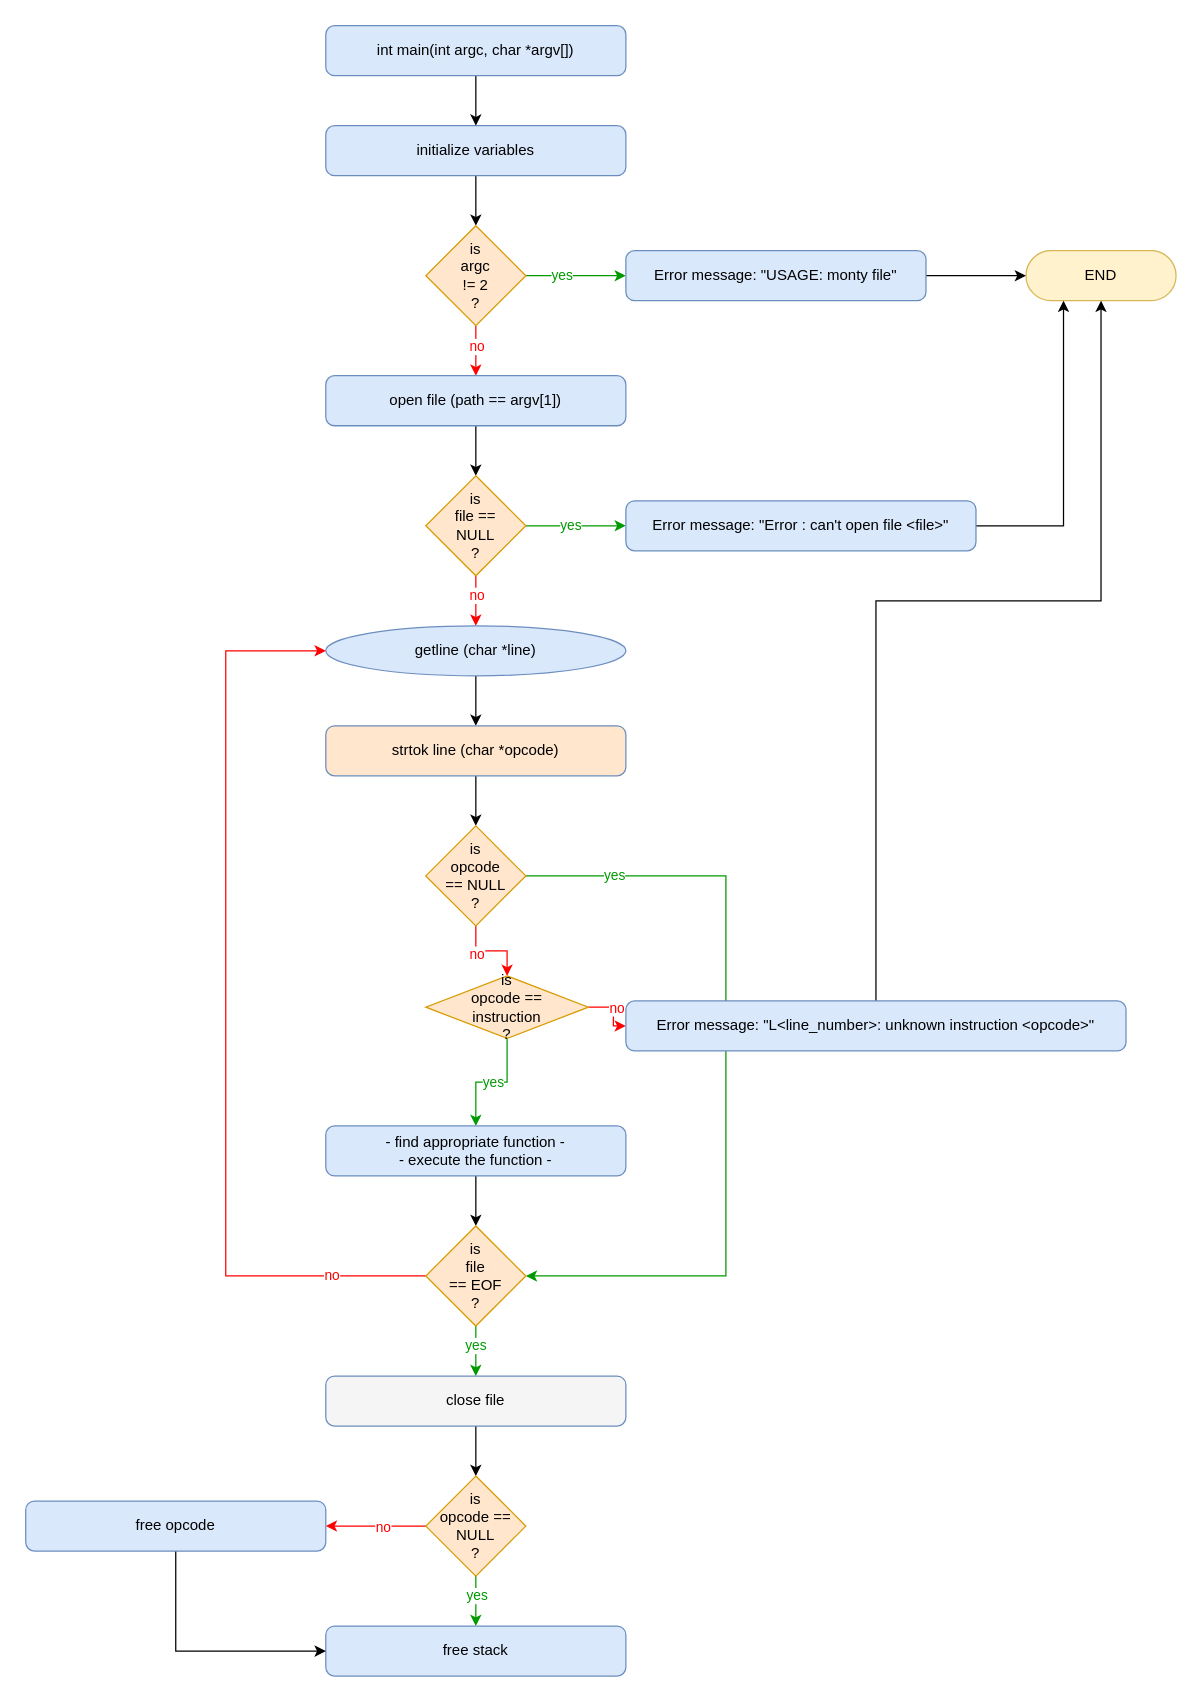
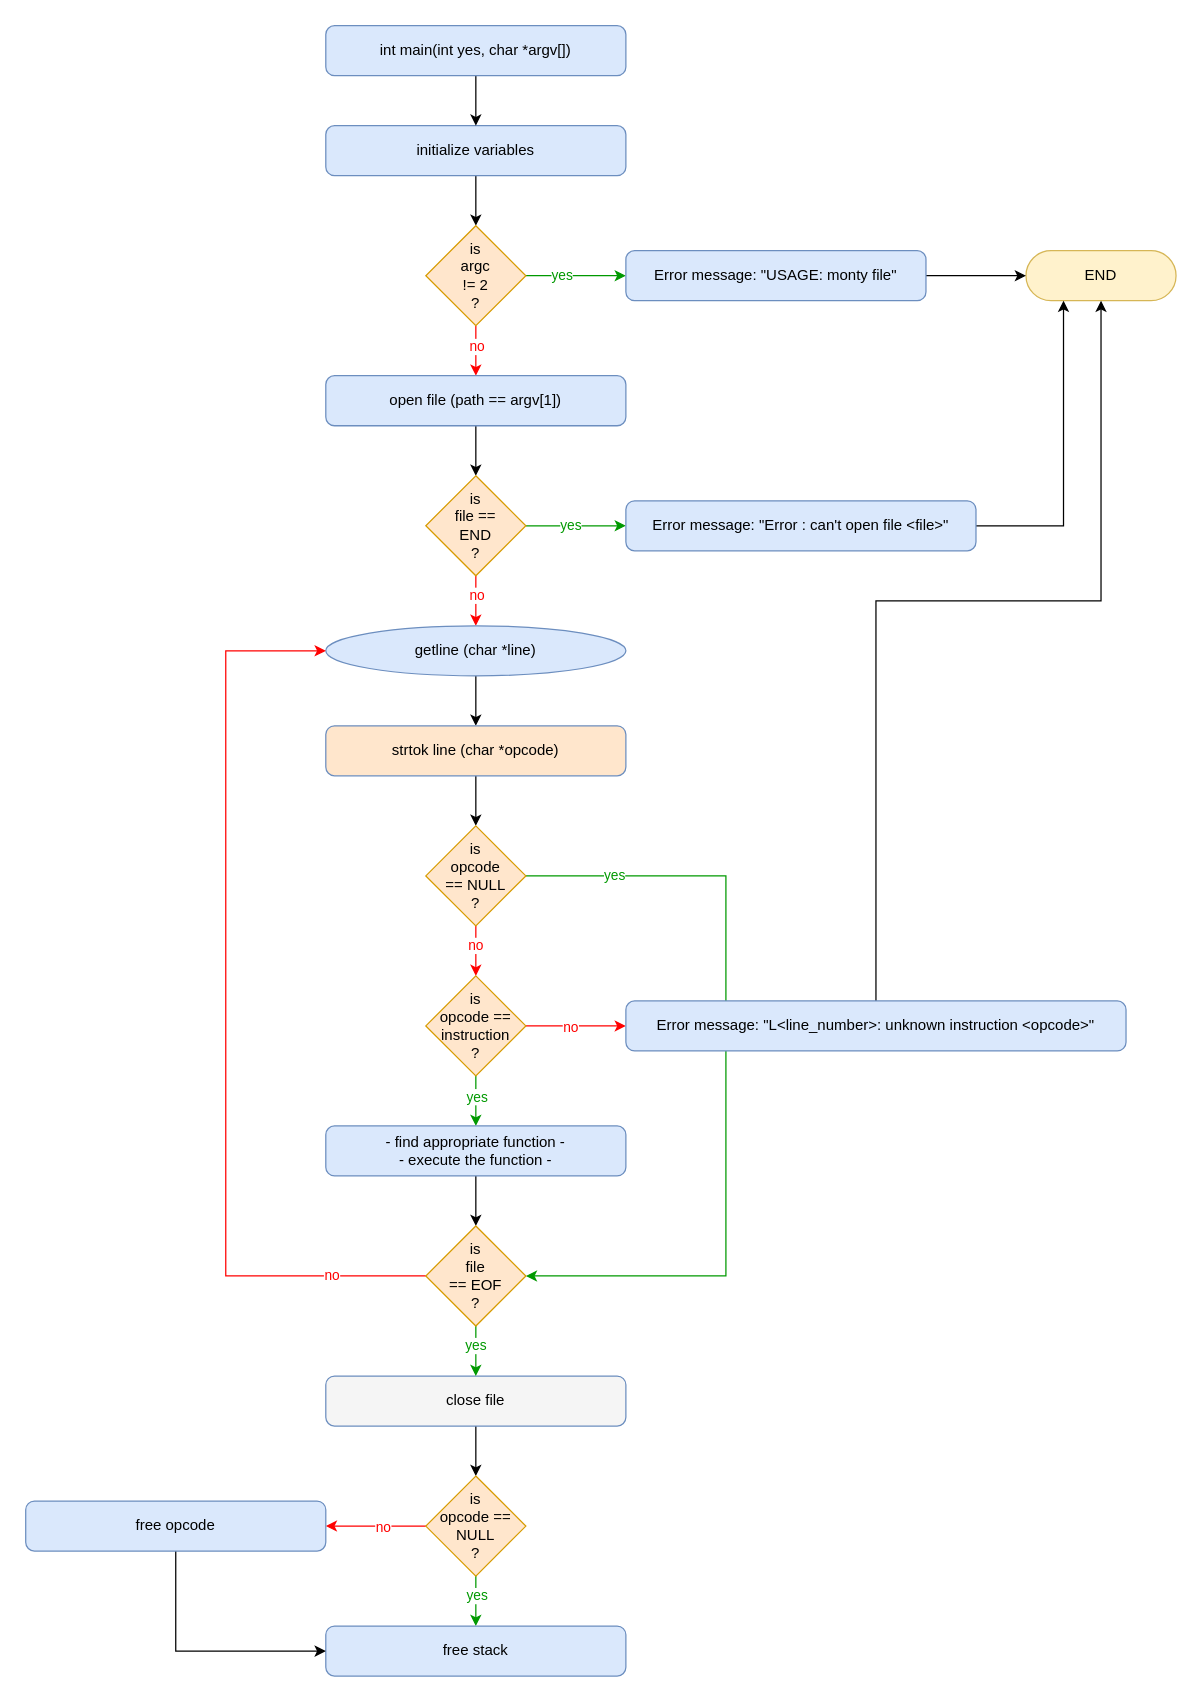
node "int main(int argc, char *argv[])": label "int main(int argc, char *argv[])" -> "int main(int yes, char *argv[])"
node "is file == NULL ?": label "is file == NULL ?" -> "is file == END ?"
node "is opcode == instruction ?": size 163x63 -> 100x100
